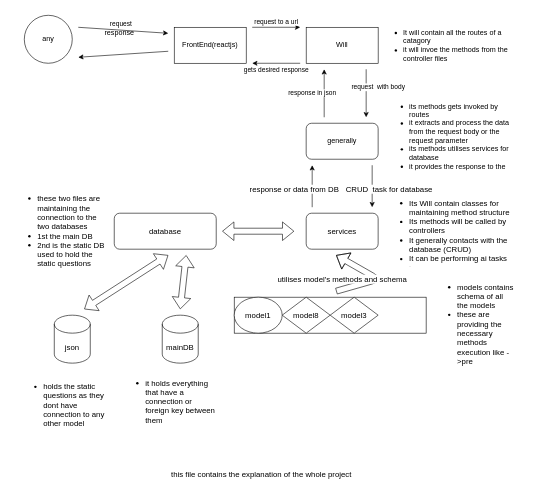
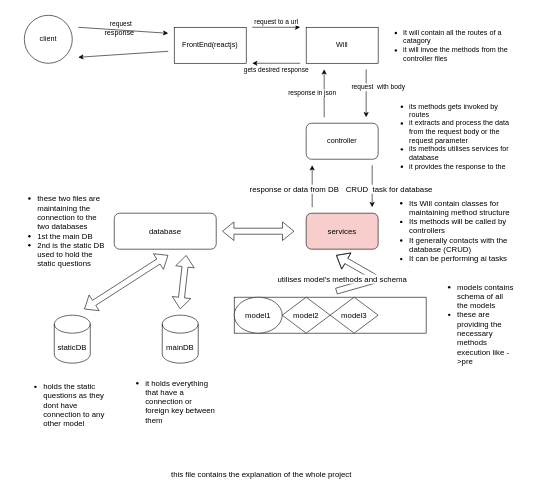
node "any": label "any" -> "client"
node "generally": label "generally" -> "controller"
node "services": fillcolor #ffffff -> #f8cecc
node "model8": label "model8" -> "model2"
node "json": label "json" -> "staticDB"
